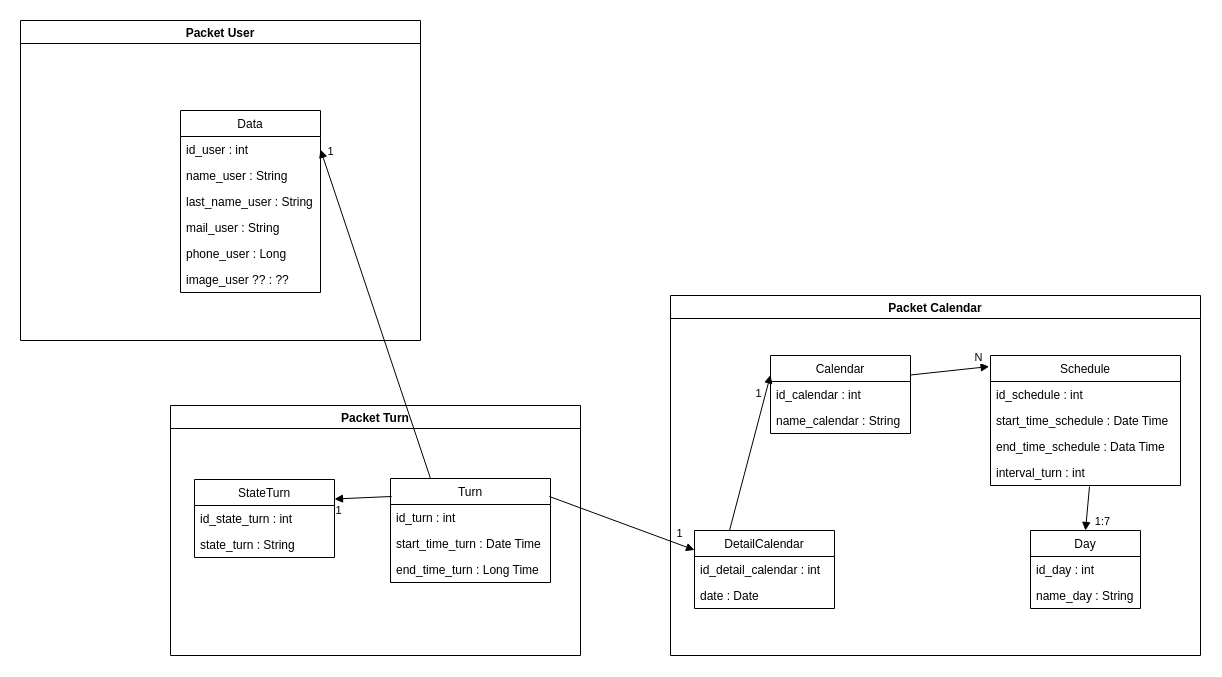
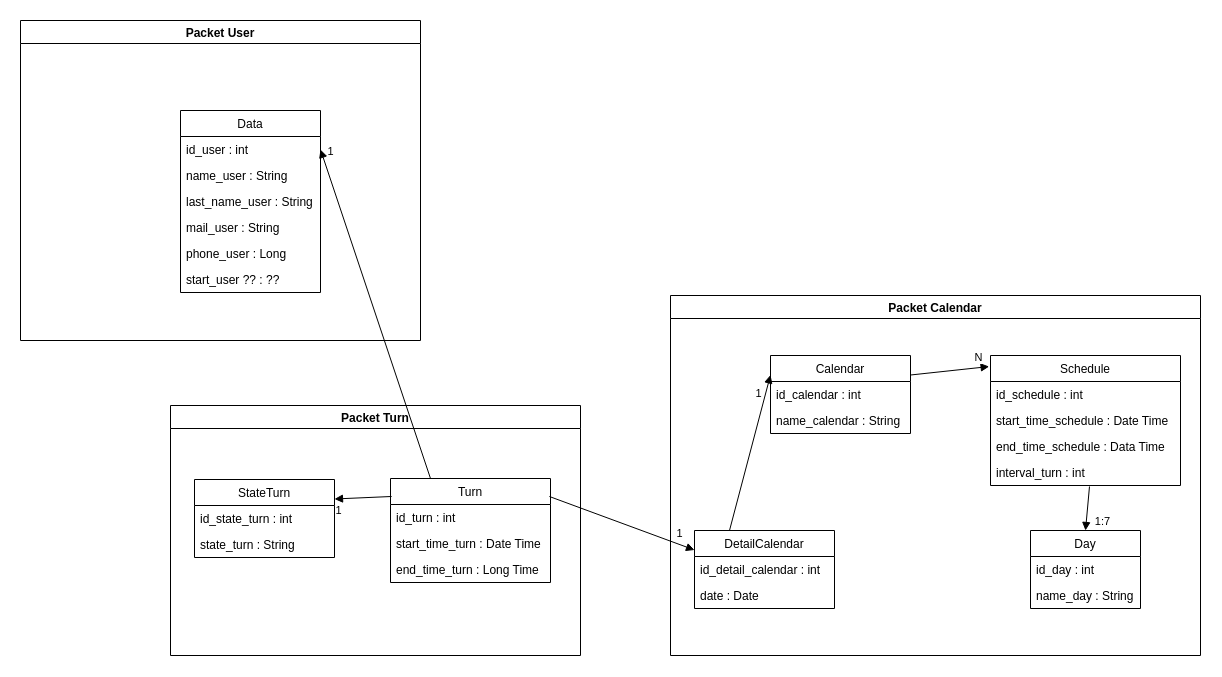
node "image_user ?? : ??": label "image_user ?? : ??" -> "start_user ?? : ??"
